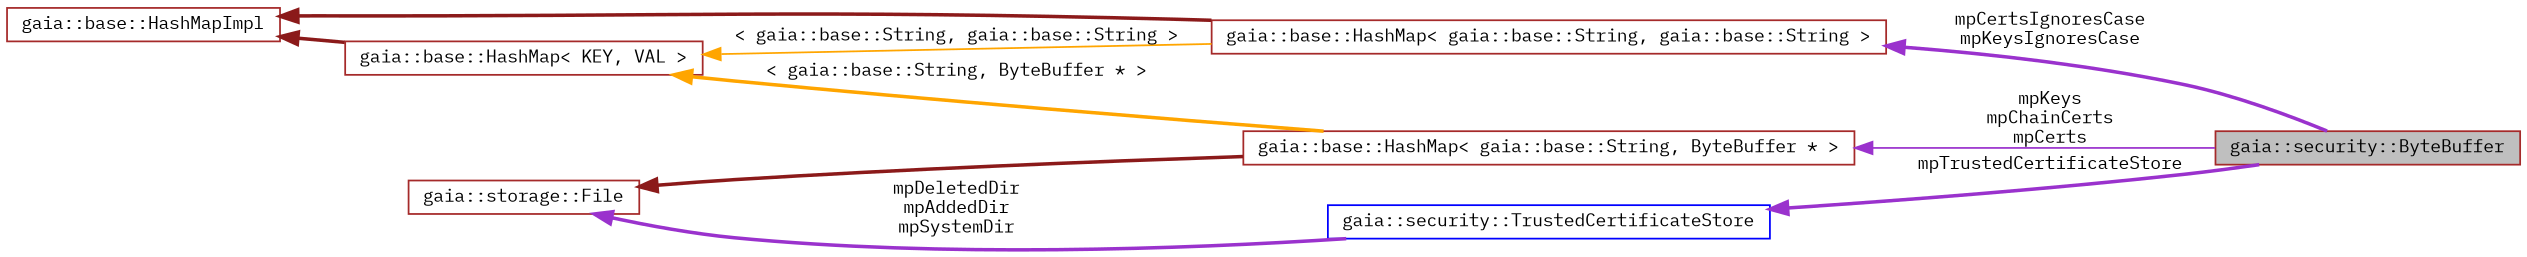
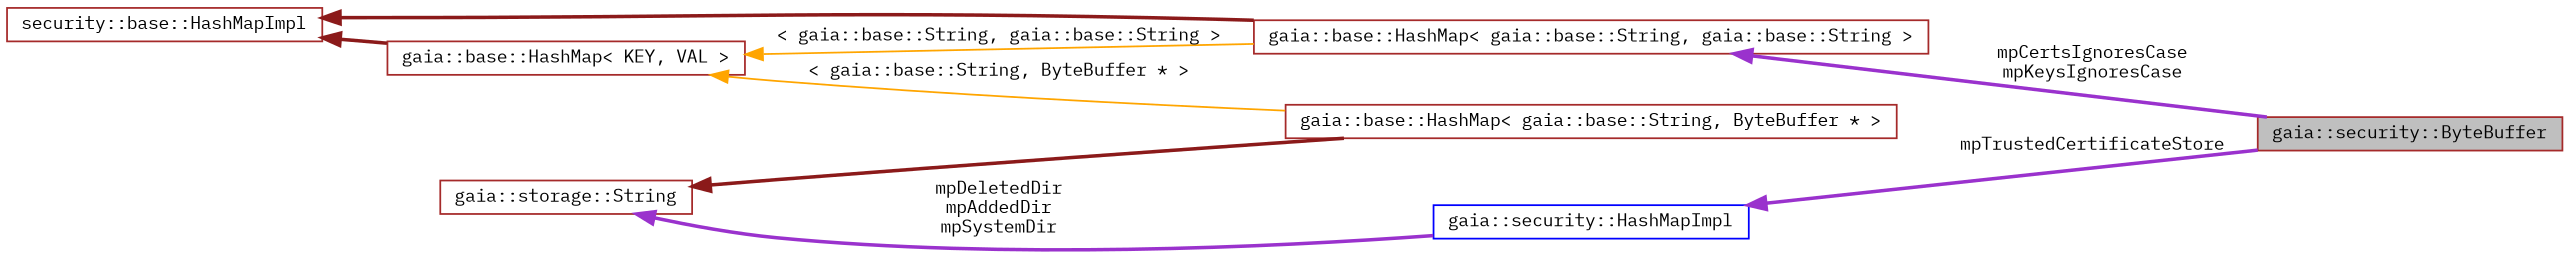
node "gaia::base::HashMapImpl": label "gaia::base::HashMapImpl" -> "security::base::HashMapImpl"
edge "gaia::base::HashMap< gaia::base::String, ByteBuffer * >" -> "gaia::base::HashMap< KEY, VAL >": style bold -> solid
edge "gaia::security::ByteBuffer" -> "gaia::base::HashMap< gaia::base::String, ByteBuffer * >": removed, label "mpKeys mpChainCerts mpCerts"
node "gaia::storage::File": label "gaia::storage::File" -> "gaia::storage::String"
node "gaia::security::TrustedCertificateStore": label "gaia::security::TrustedCertificateStore" -> "gaia::security::HashMapImpl"
